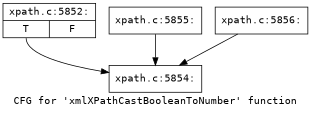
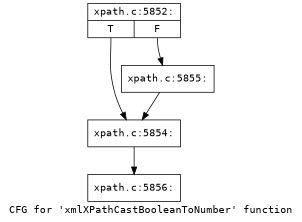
edge "xpath.c:5852:" -> "xpath.c:5855:": added
edge "xpath.c:5856:" -> "xpath.c:5854:": reversed
